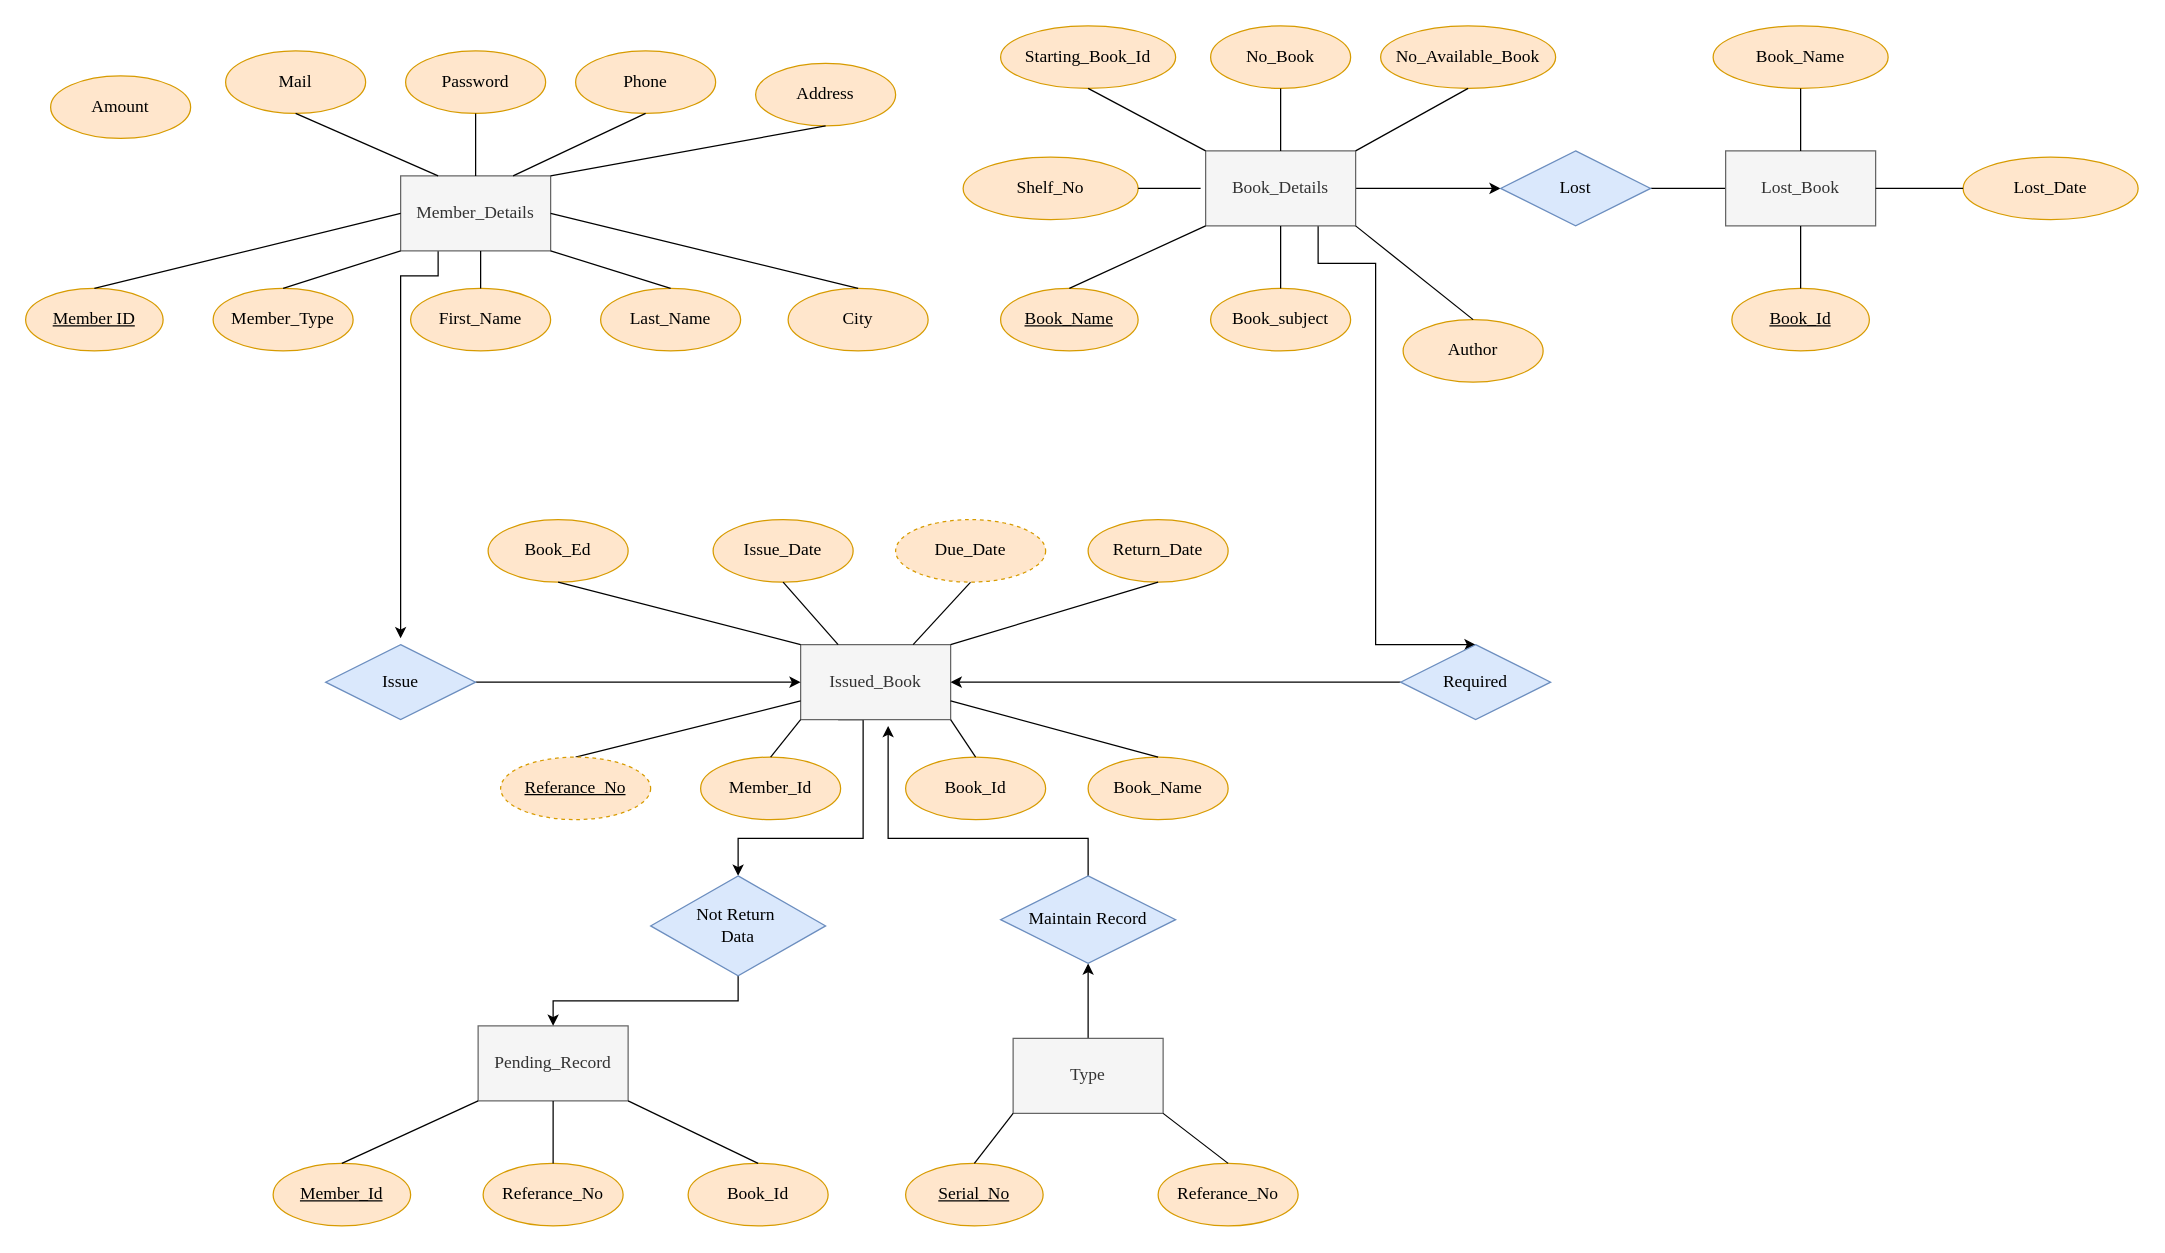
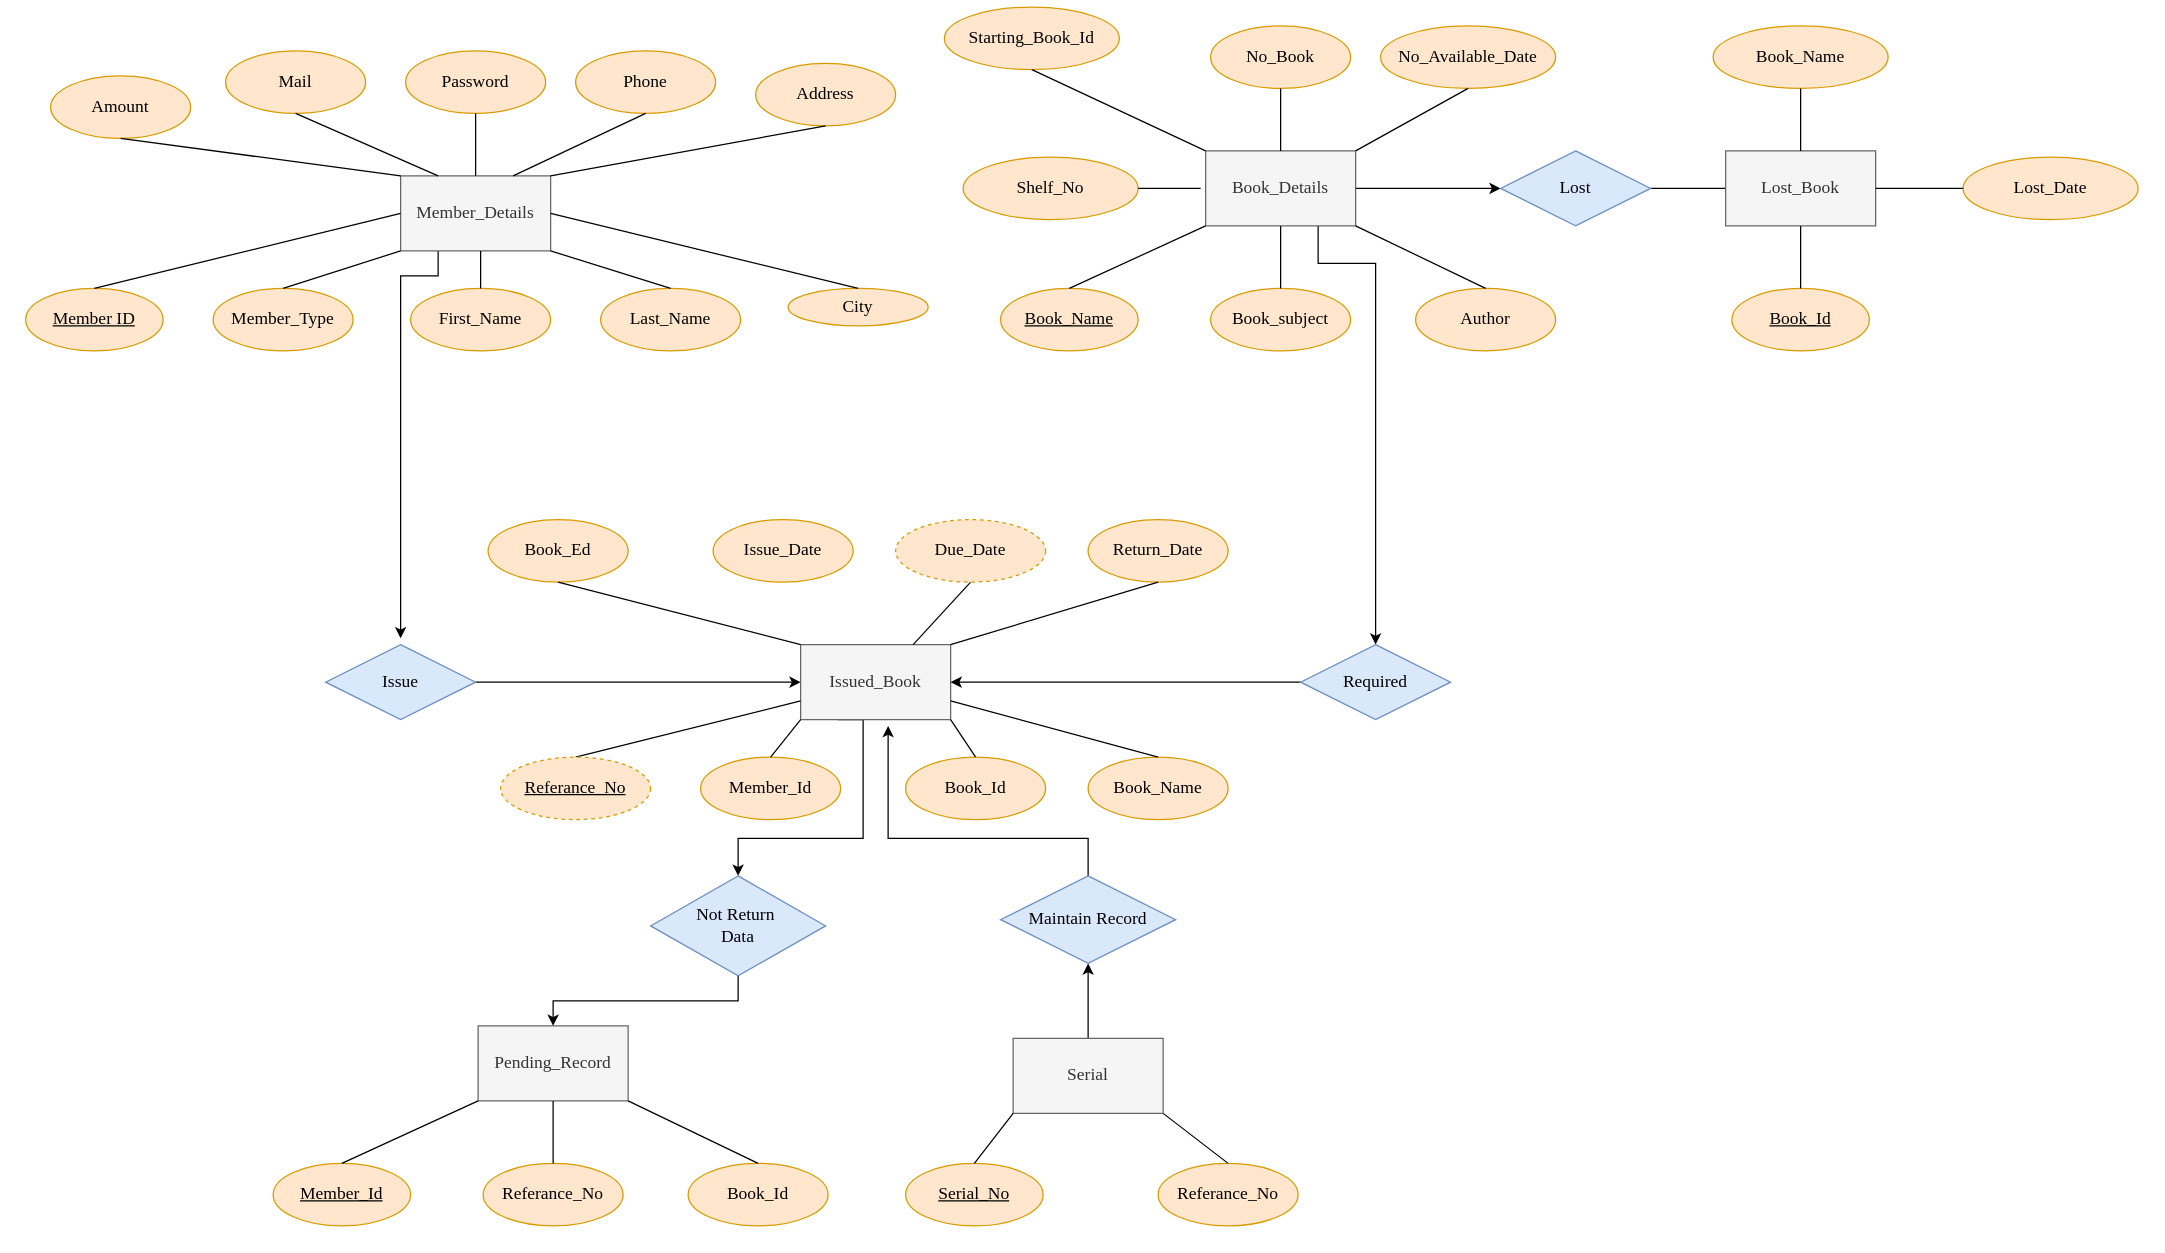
node "Starting_Book_Id": moved (1088, 57) -> (1032, 38)
node "No_Available_Book": label "No_Available_Book" -> "No_Available_Date"
edge "Amount" -- "Member_Details": added
node "City": size 140x63 -> 140x38
node "Author": moved (1473, 351) -> (1486, 319)
edge "Issue_Date" -- "Issued_Book": removed
node "Required": moved (1476, 682) -> (1376, 682)
node "Type": label "Type" -> "Serial"
